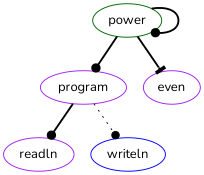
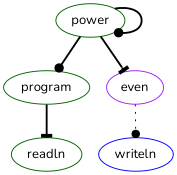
node "program": color purple -> darkgreen
edge "program" -> "readln": arrowhead dot -> tee
edge "program" -> "writeln": now "even" -> "writeln"
node "readln": color purple -> darkgreen
